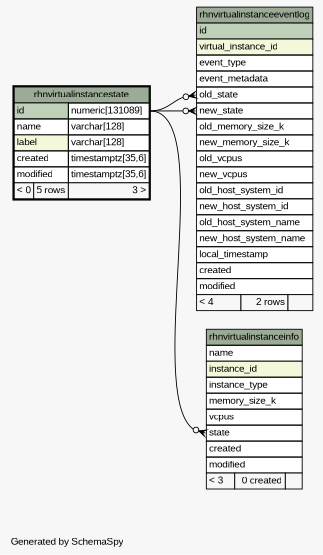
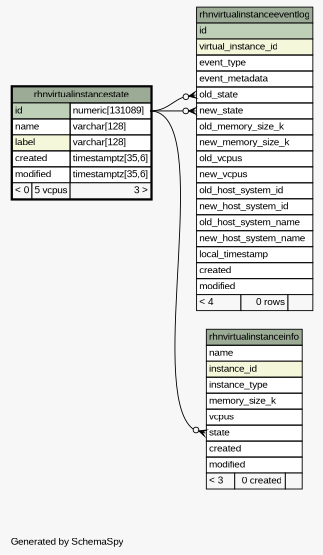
node "rhnvirtualinstancestate": text "5 rows" -> "5 vcpus"
node "rhnvirtualinstanceeventlog": text "2 rows" -> "0 rows"
